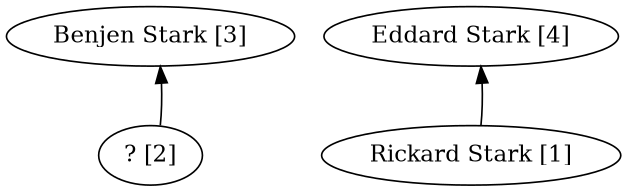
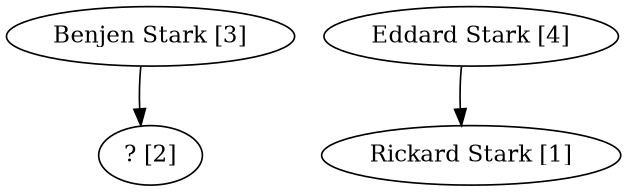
edge "? [2]" -> "Benjen Stark [3]": reversed
edge "Rickard Stark [1]" -> "Eddard Stark [4]": reversed
